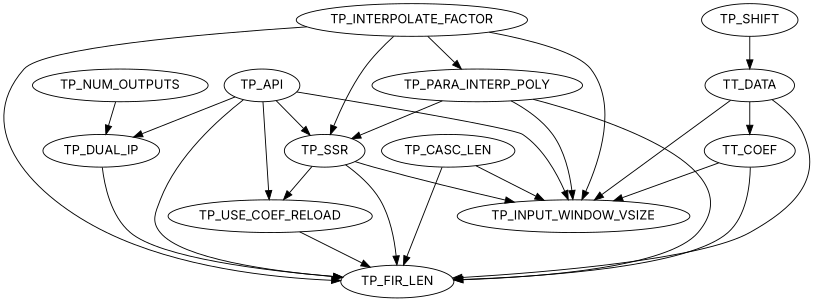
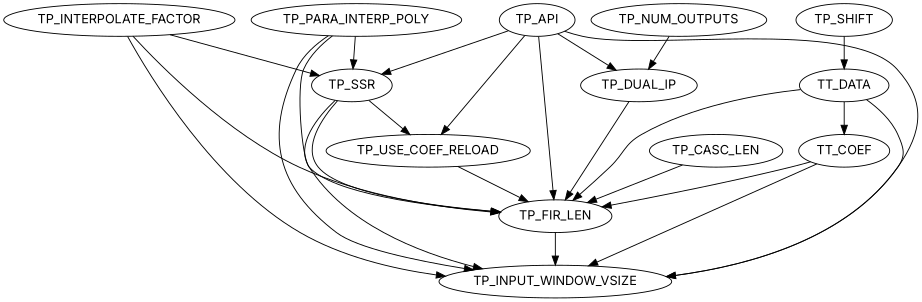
edge "TP_INTERPOLATE_FACTOR" -> "TP_PARA_INTERP_POLY": removed
edge "TP_CASC_LEN" -> "TP_INPUT_WINDOW_VSIZE": now "TP_FIR_LEN" -> "TP_INPUT_WINDOW_VSIZE"
